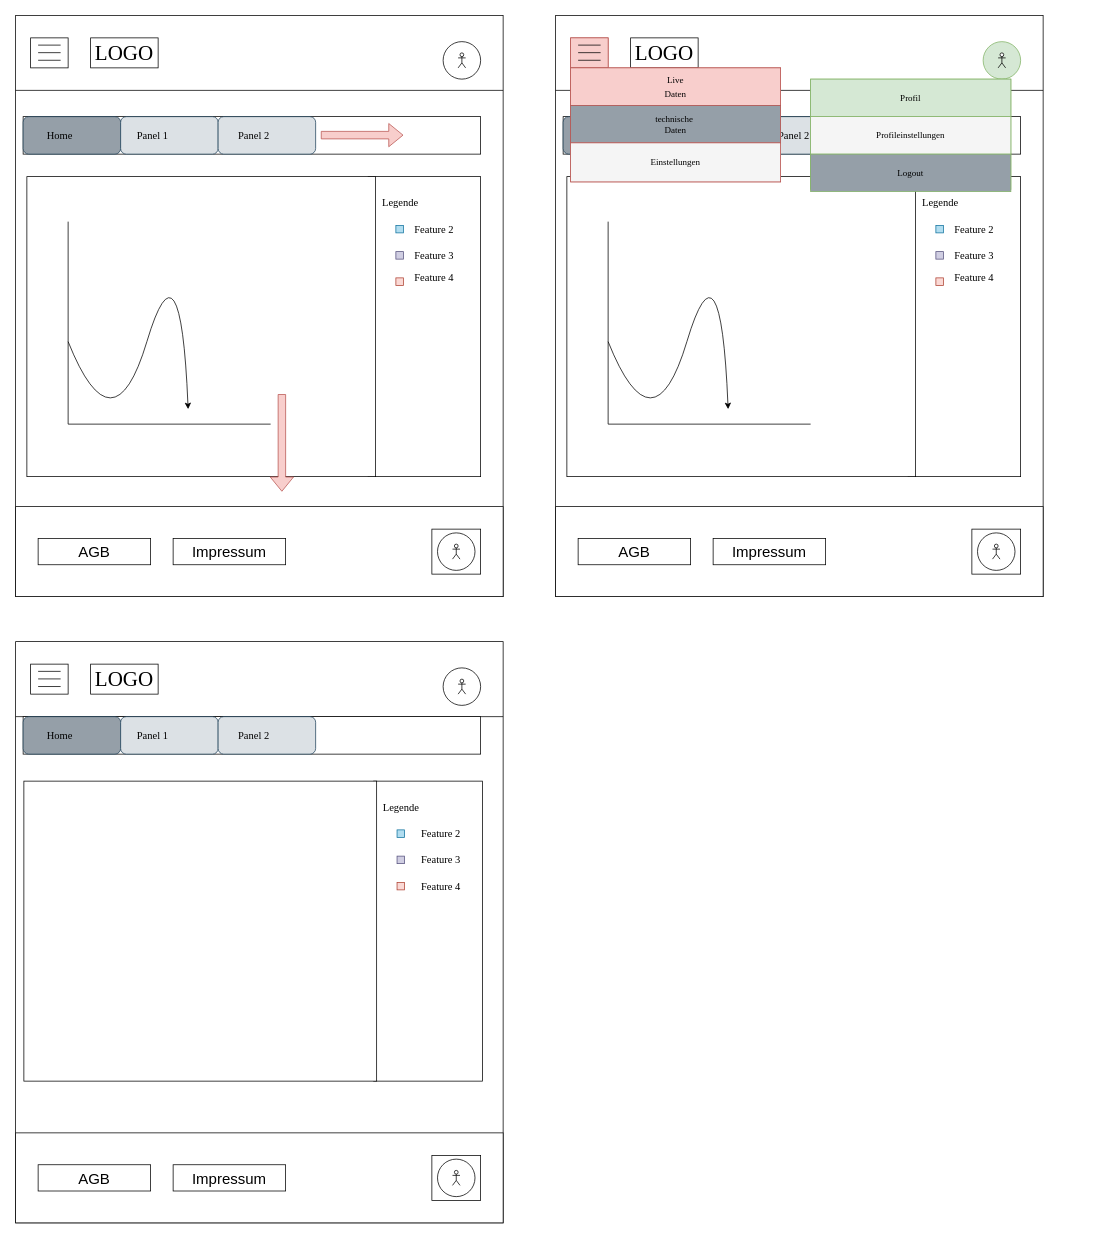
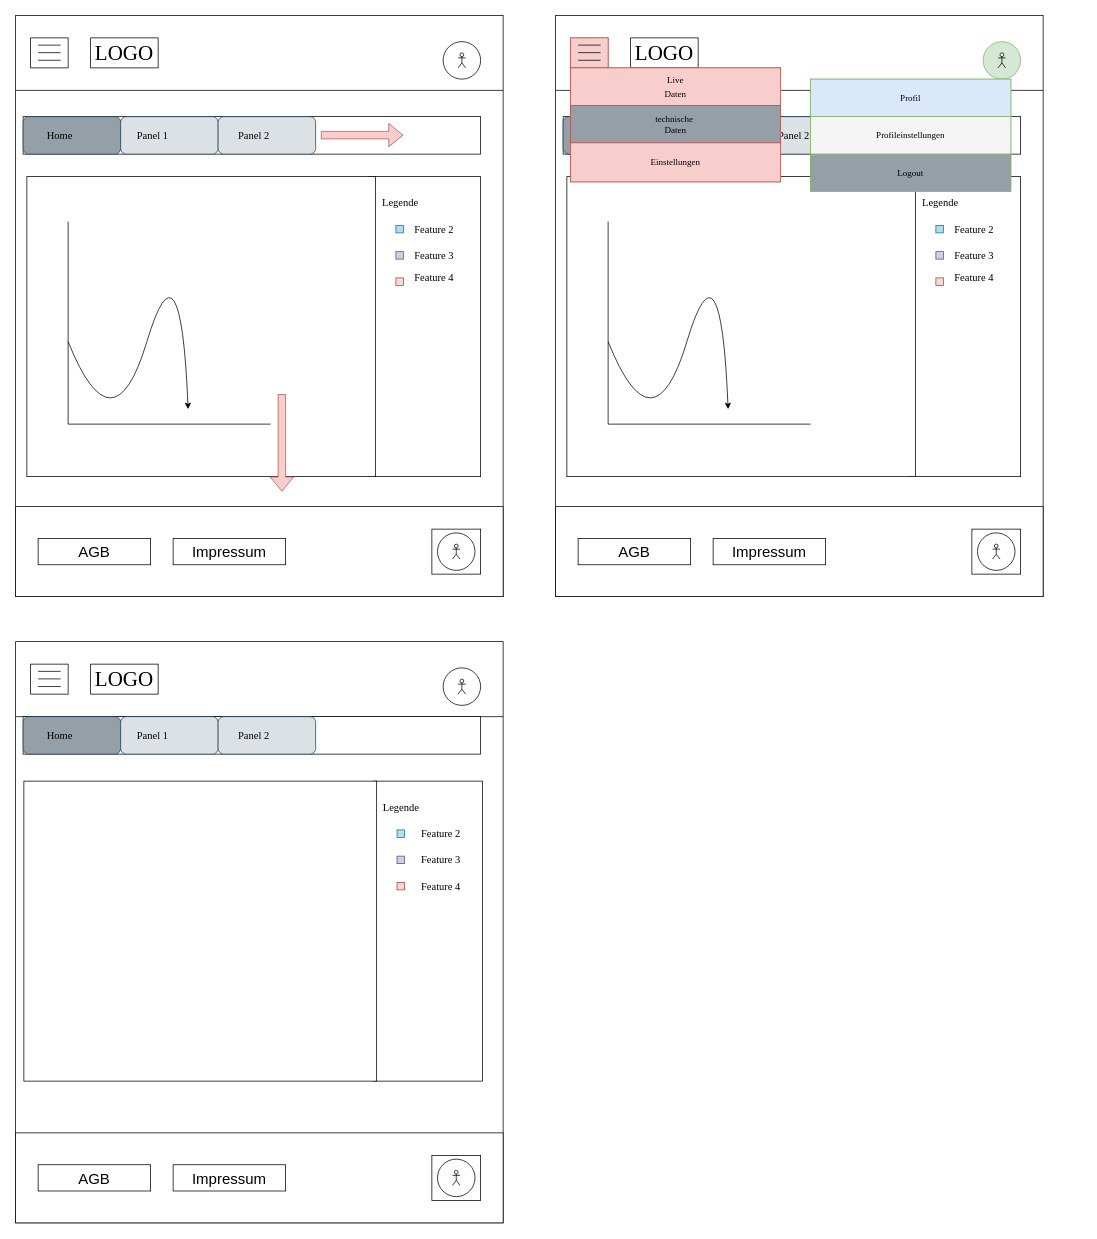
node "Profil": fillcolor #d5e8d4 -> #dae8fc
node "Einstellungen": fillcolor #f5f5f5 -> #f8cecc
